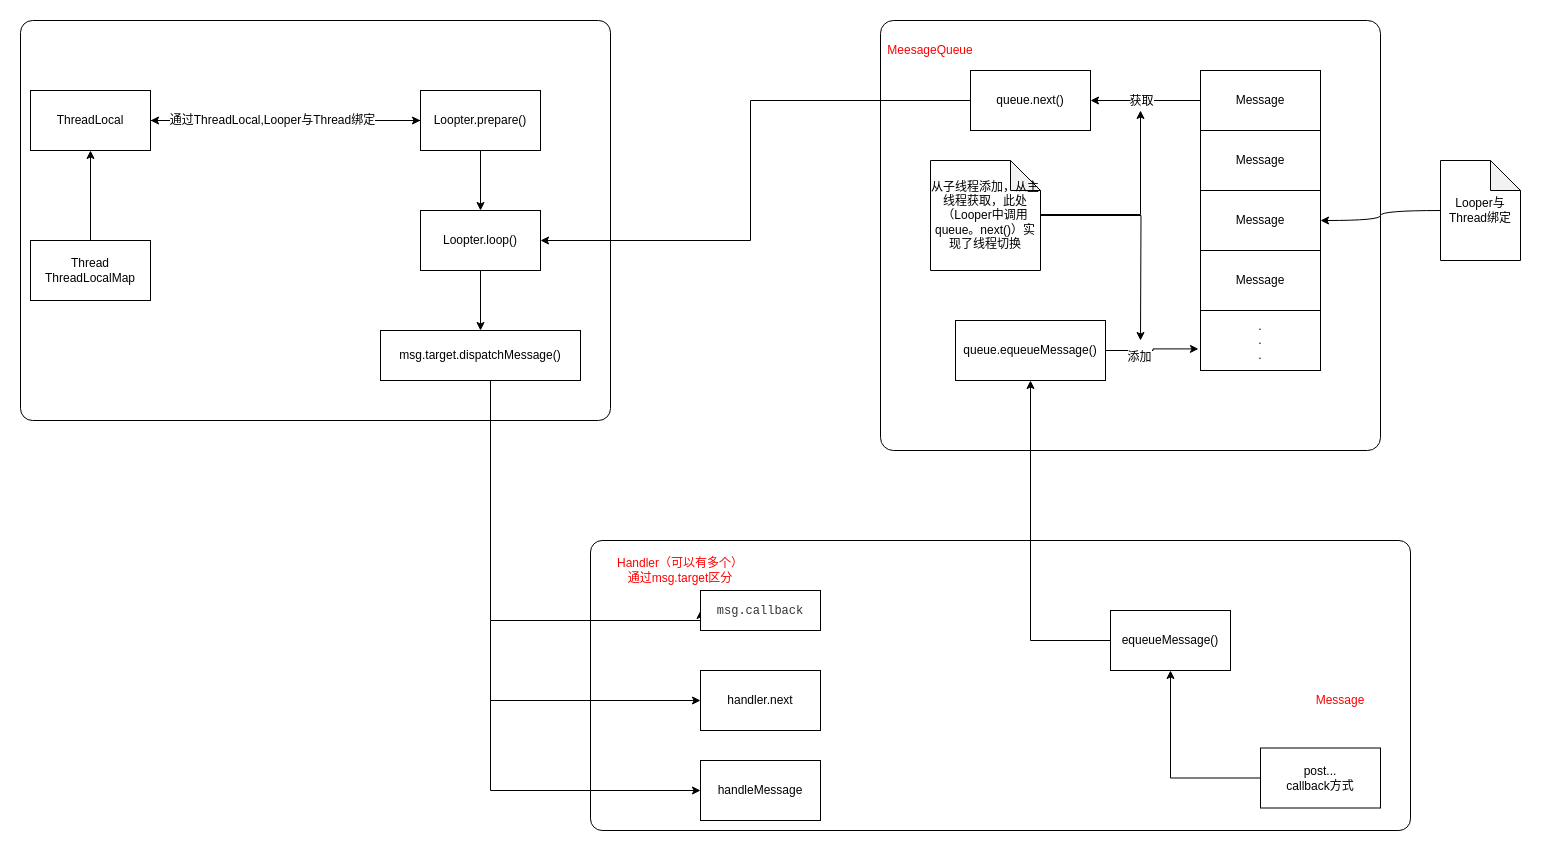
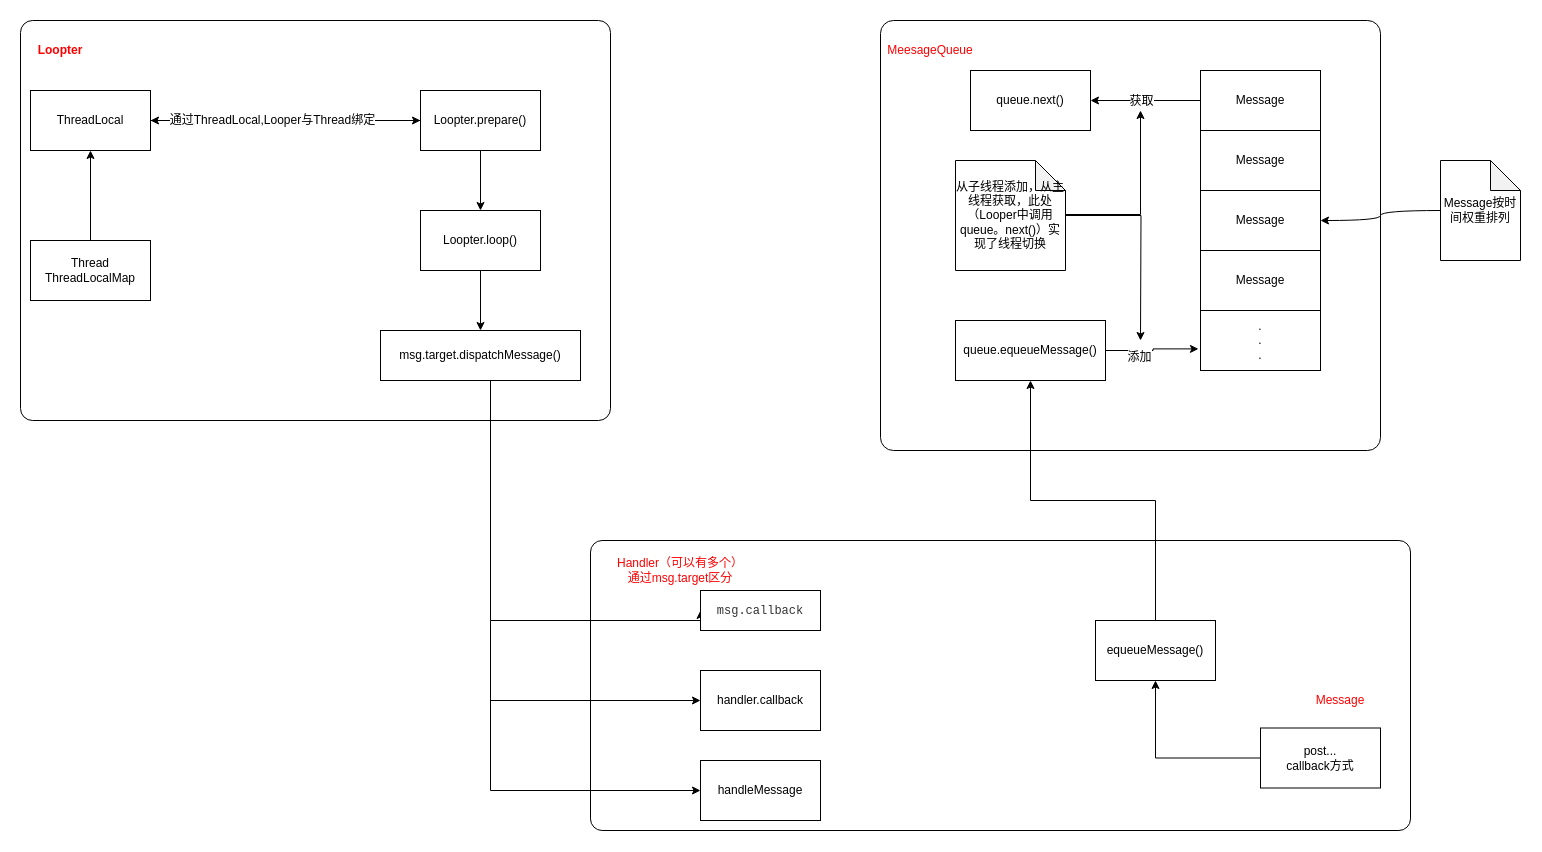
node "Loopter": added
edge "queue.next()" -> "Loopter.loop()": removed
node "Looper与Thread绑定": label "Looper与Thread绑定" -> "Message按时间权重排列"
node "从子线程添加，从主线程获取，此处（Looper中调用queue。next()）实现了线程切换": moved (986, 216) -> (1011, 216)
node "equeueMessage()": moved (1171, 641) -> (1156, 651)
node "handler.next": label "handler.next" -> "handler.callback"
node "post... callback方式": moved (1321, 778) -> (1321, 758)
